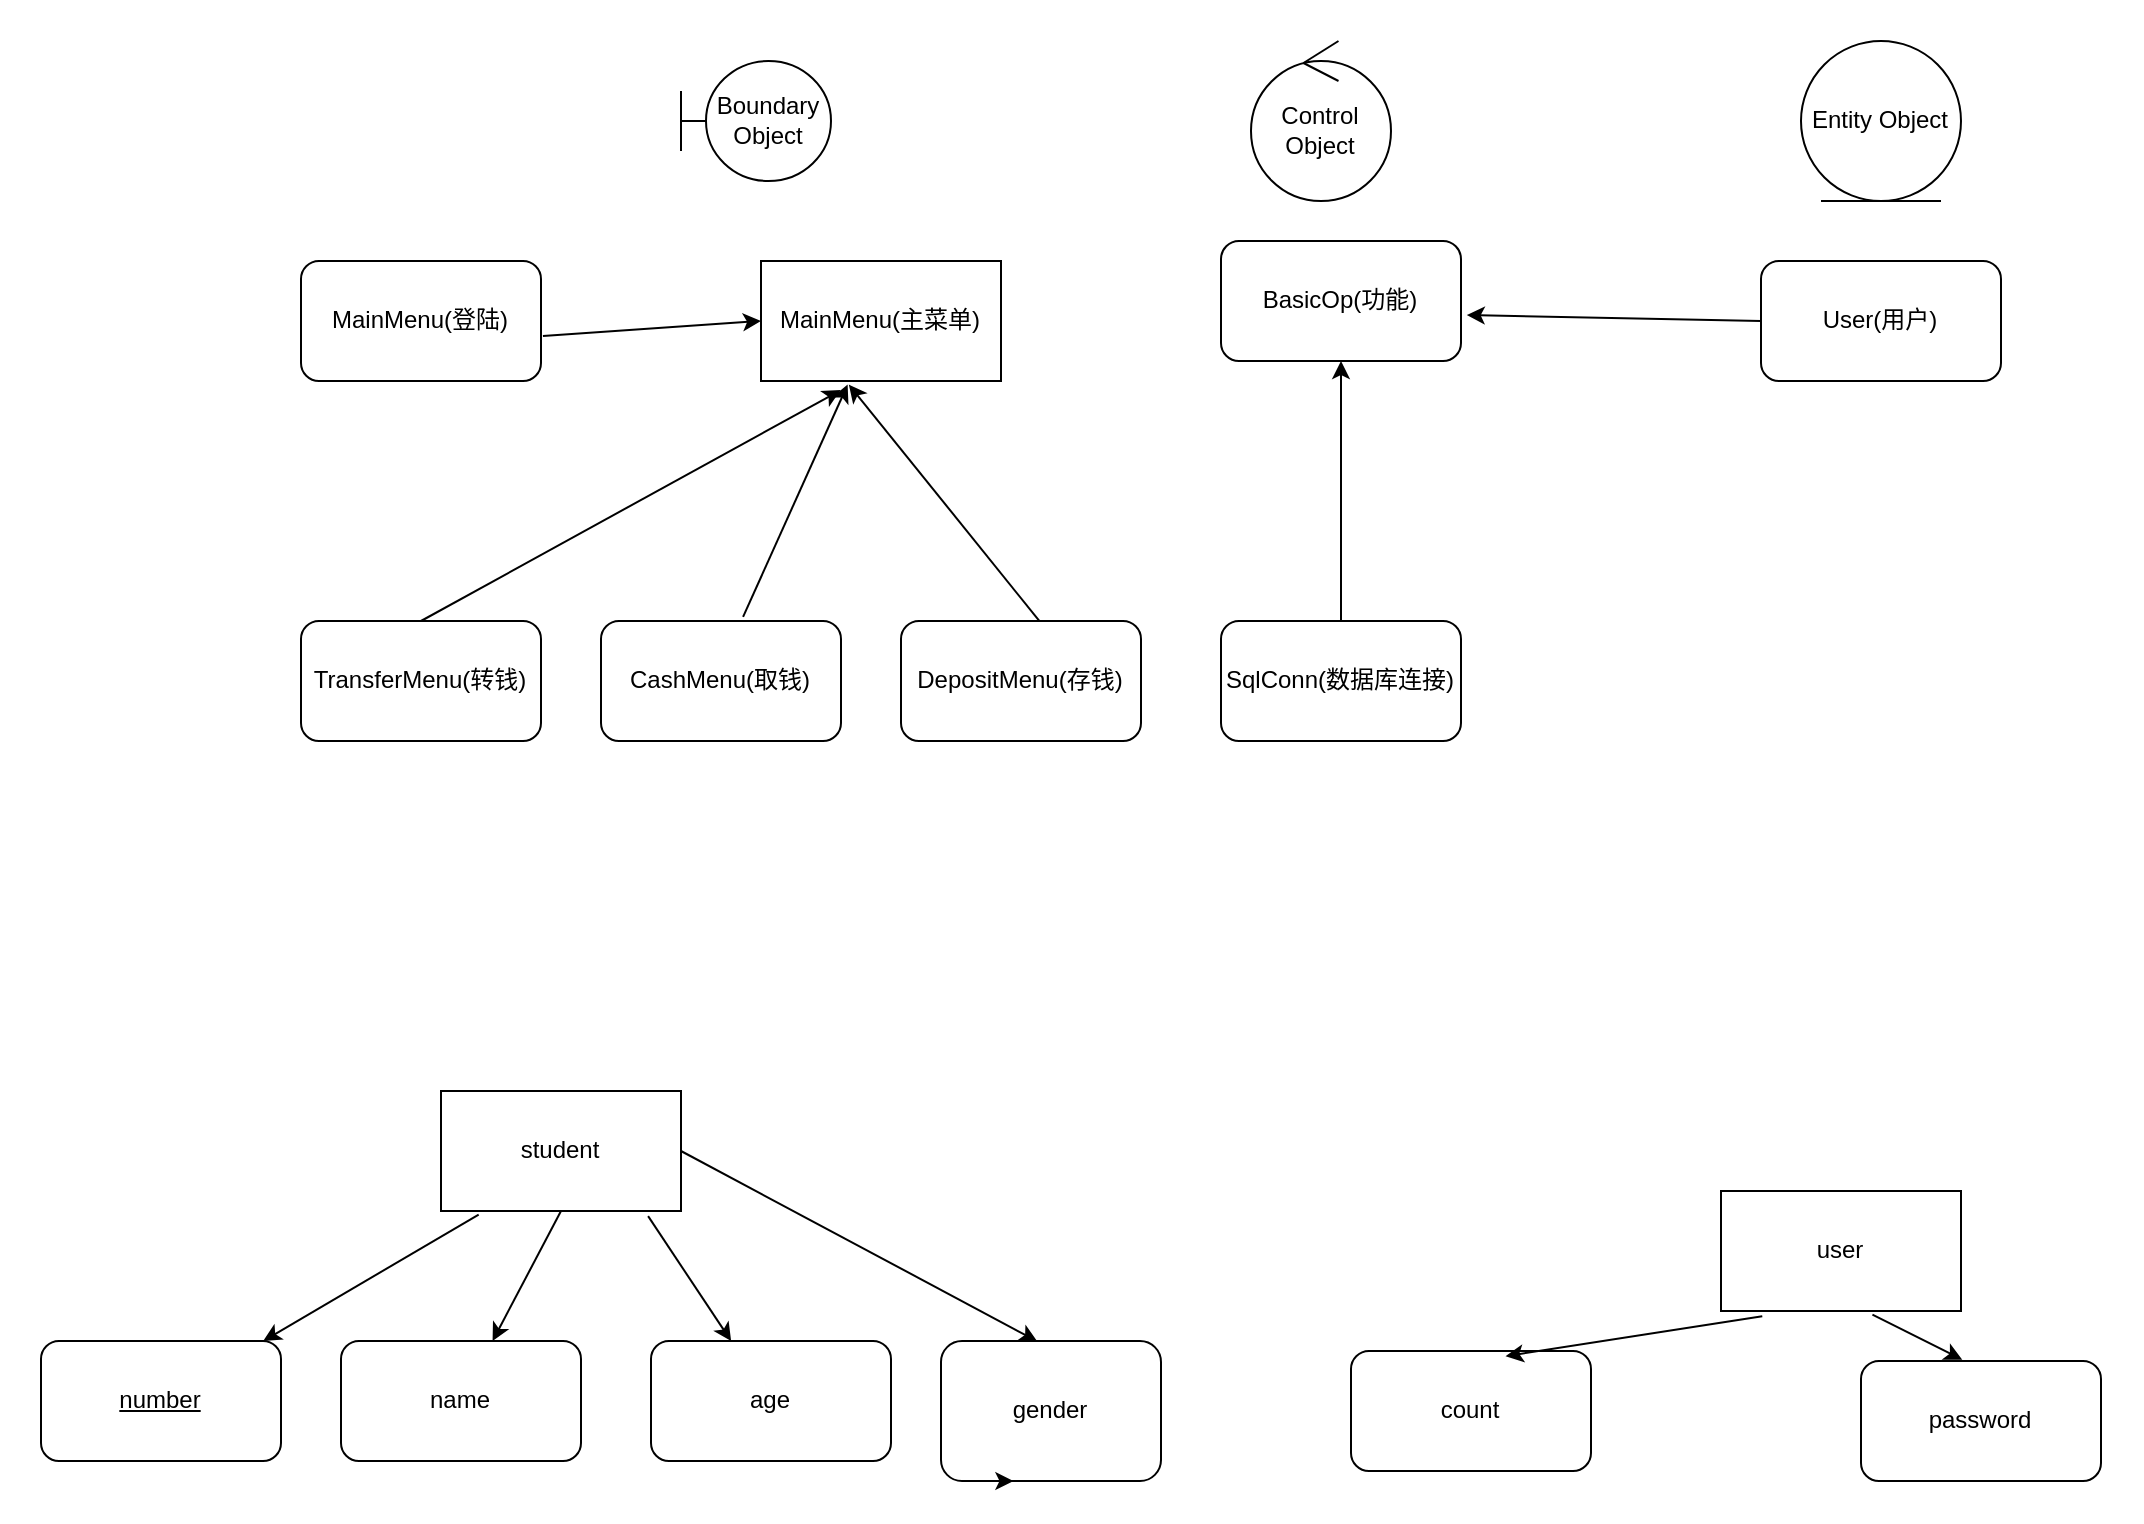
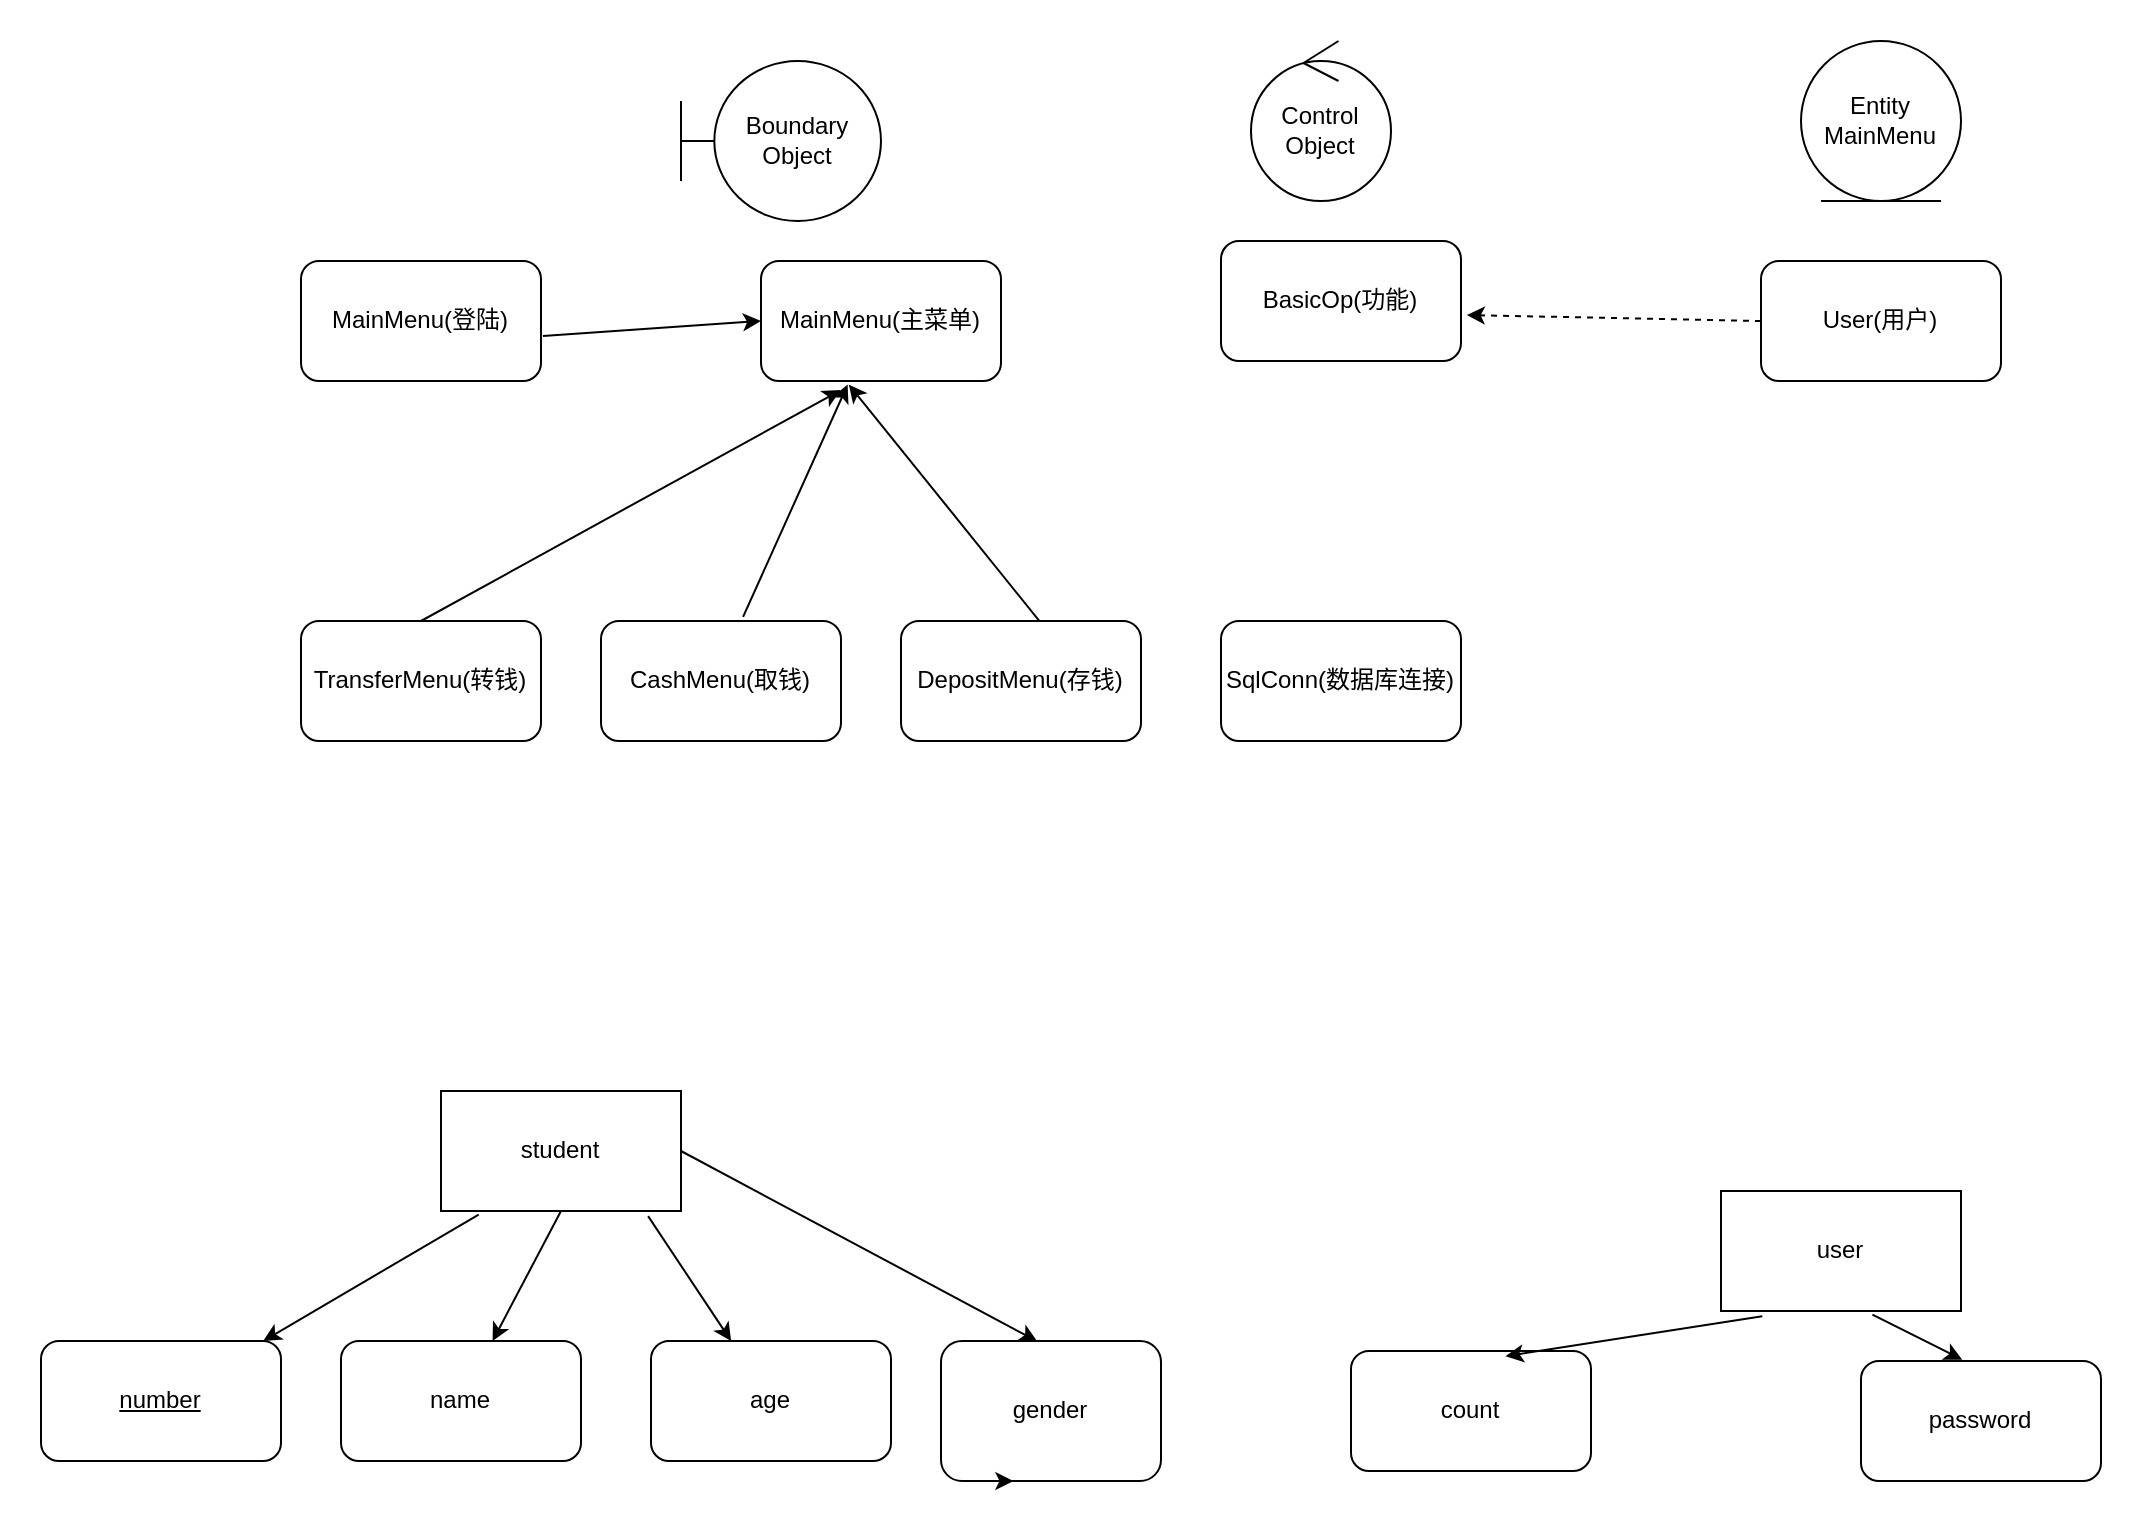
node "Boundary Object": size 150x120 -> 200x160
node "Entity Object": label "Entity Object" -> "Entity MainMenu"
edge "User(用户)" -> "BasicOp(功能)": style solid -> dashed
node "MainMenu(主菜单)": shape rectangle -> rounded rectangle
edge "SqlConn(数据库连接)" -> "BasicOp(功能)": removed
